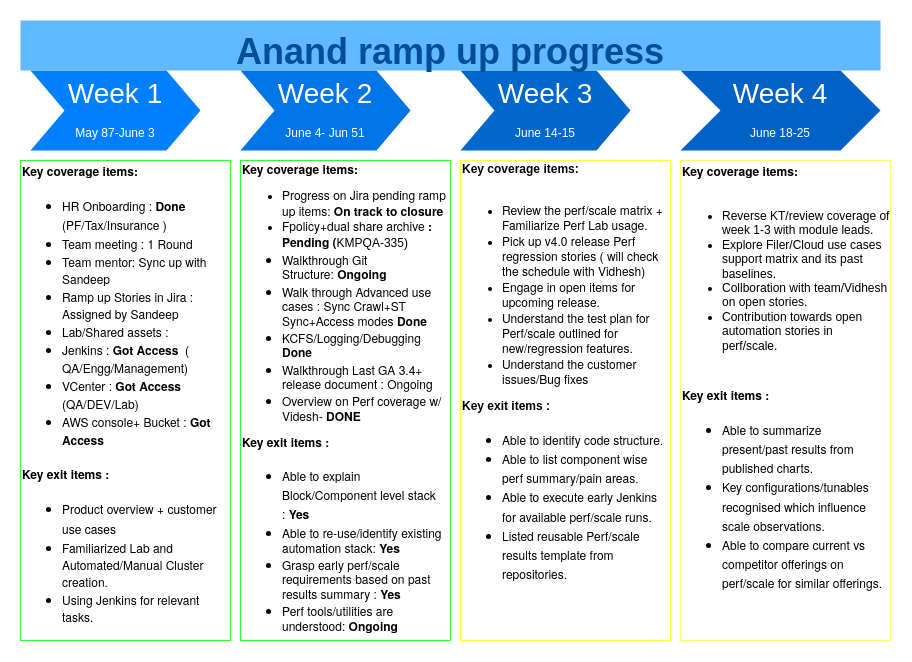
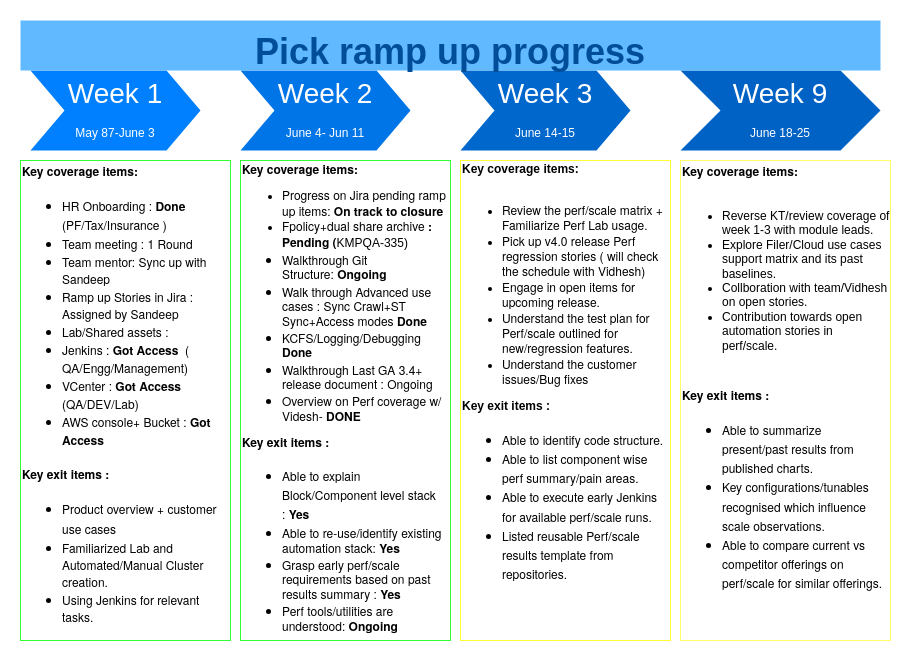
node "Anand ramp up progress": label "Anand ramp up progress" -> "Pick ramp up progress"
node "Week 2 June 4- Jun 51": label "Week 2 June 4- Jun 51" -> "Week 2 June 4- Jun 11"
node "Week 4 June 18-25": label "Week 4 June 18-25" -> "Week 9 June 18-25"
